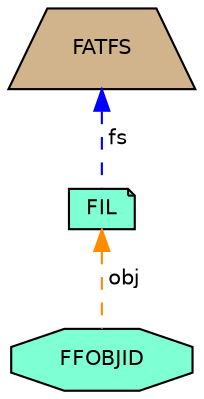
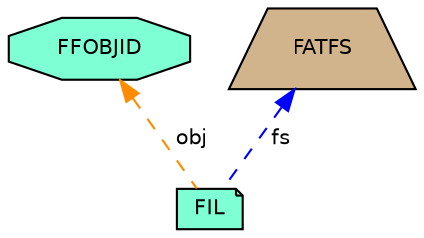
edge "FFOBJID" -> "FIL": reversed
